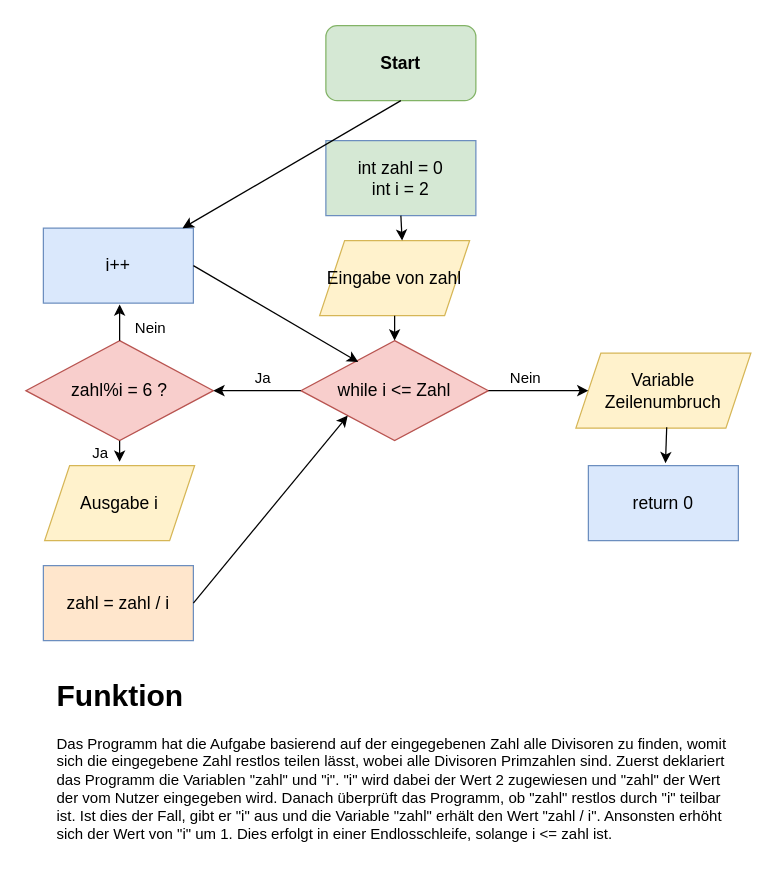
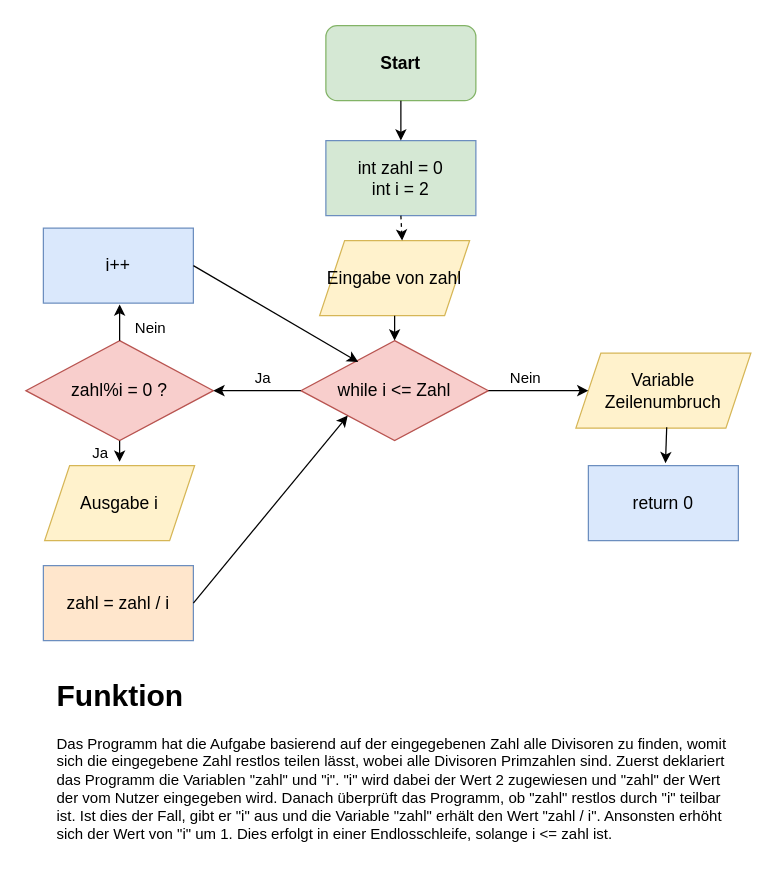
edge "Start" -> "i++": now "Start" -> "int zahl = 0 int i = 2"
edge "int zahl = 0 int i = 2" -> "Eingabe von zahl": style solid -> dashed
node "zahl%i = 6 ?": label "zahl%i = 6 ?" -> "zahl%i = 0 ?"
